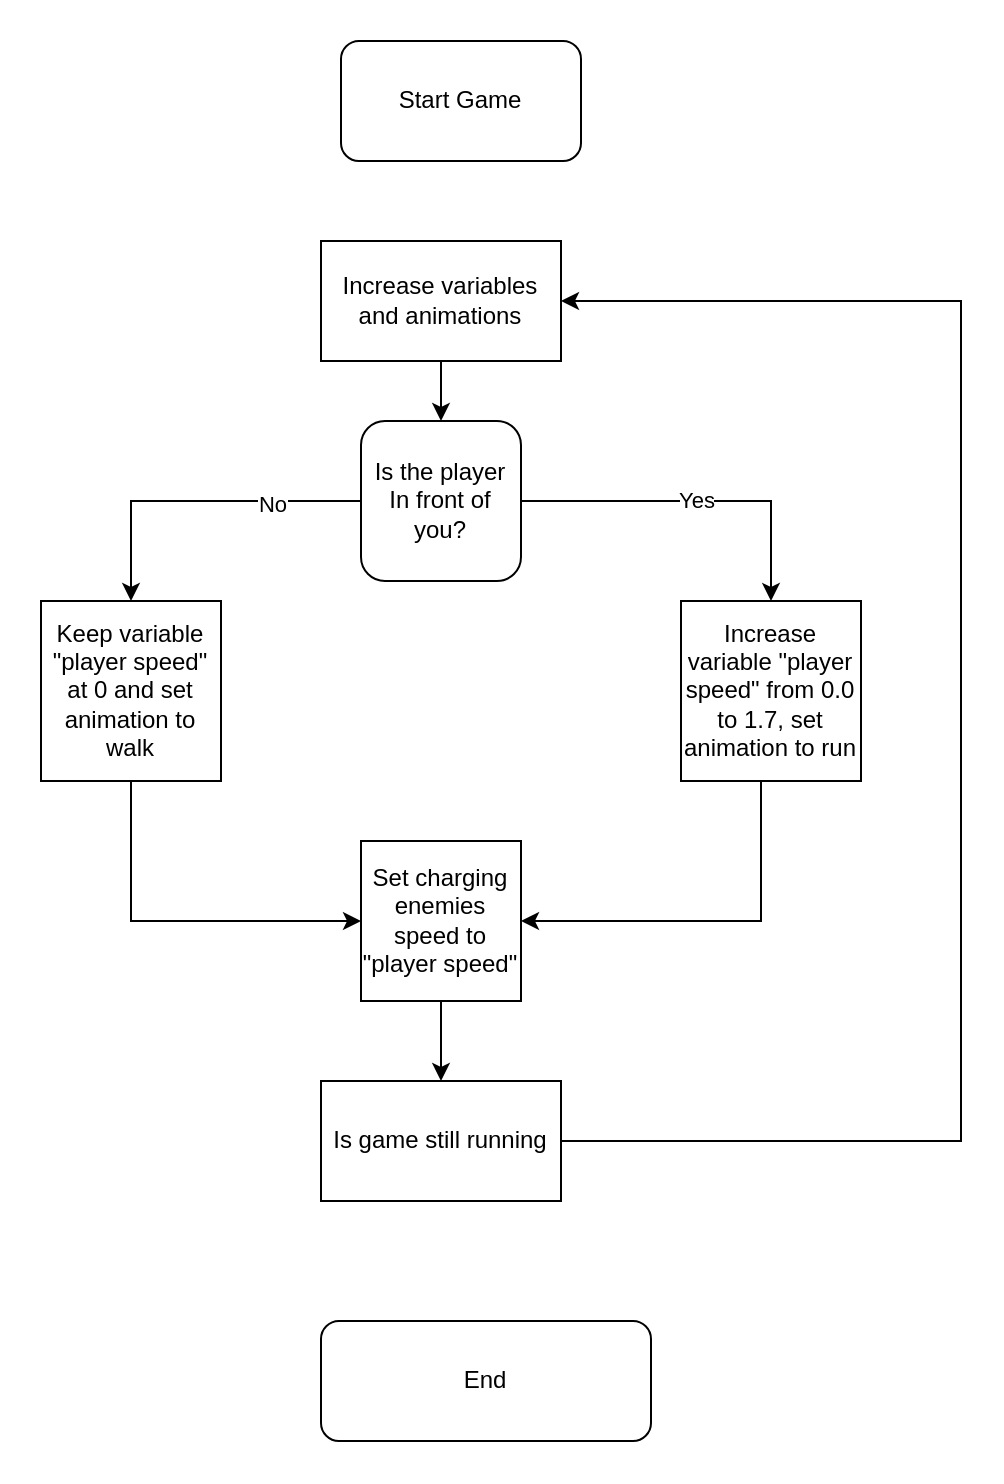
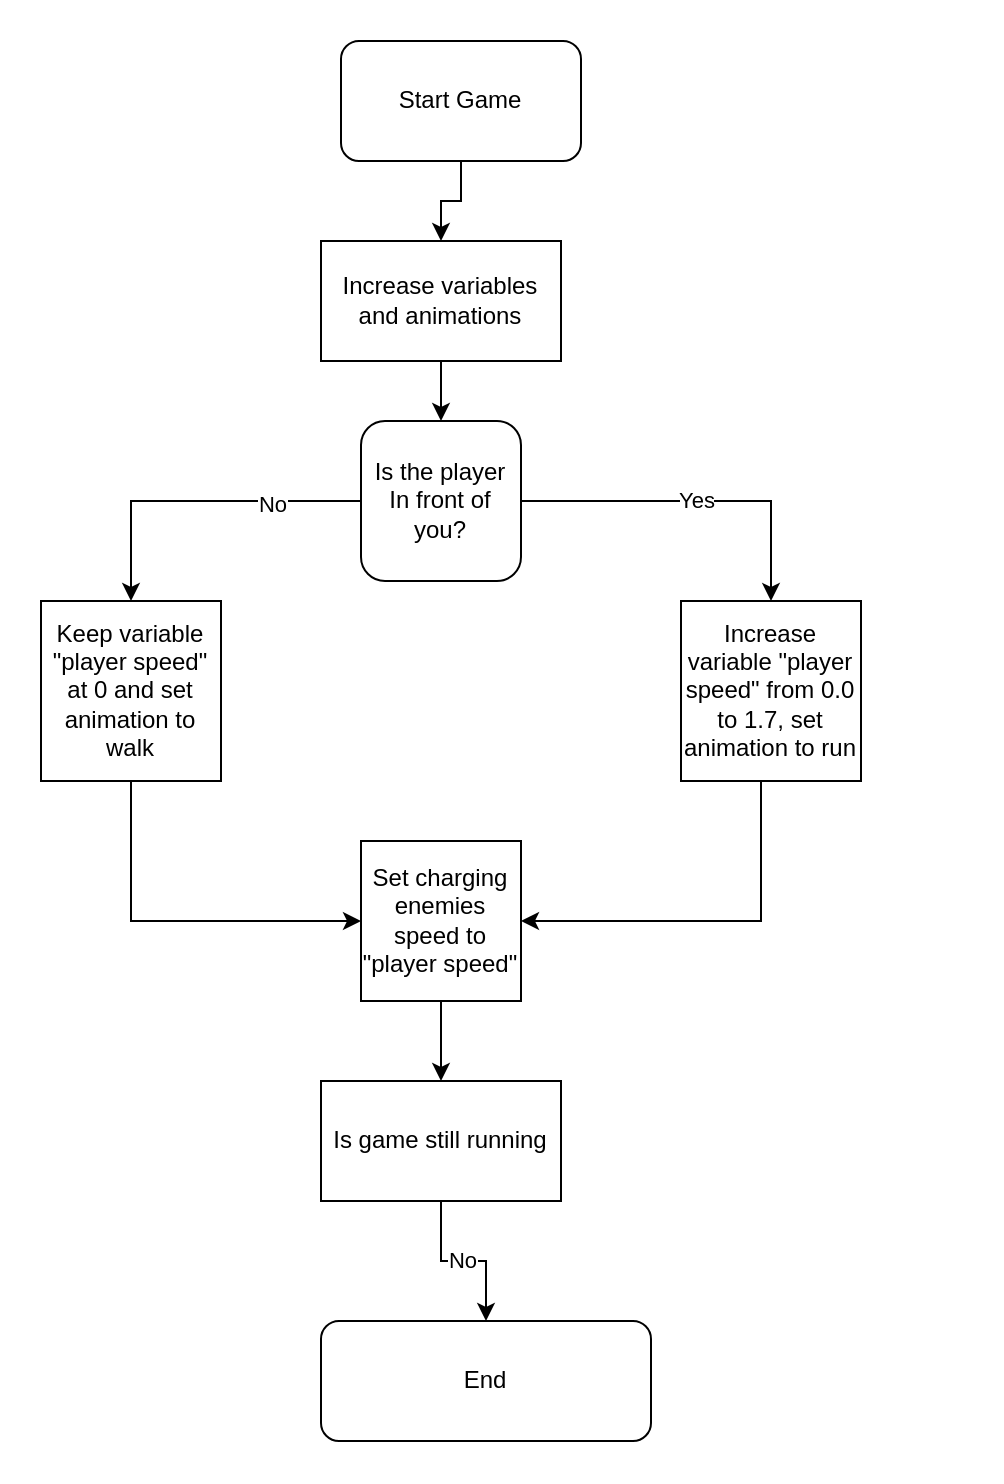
edge "Start Game" -> "Increase variables and animations": added
edge "Is game still running" -> "Increase variables and animations": removed
edge "Is game still running" -> "End": added, label "No"
